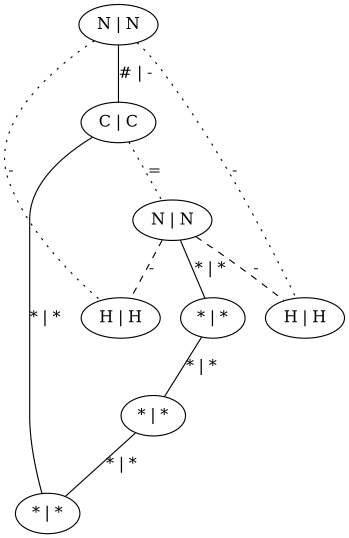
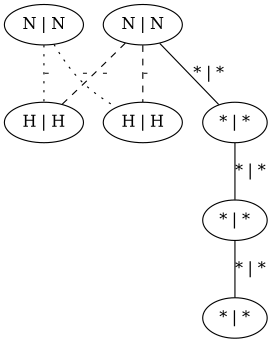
node "C | C": removed
